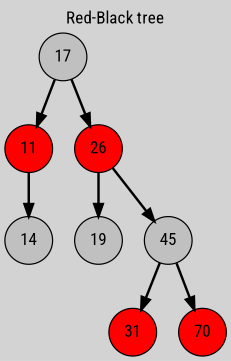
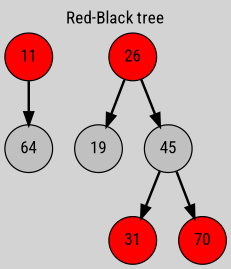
node "17": removed
node "14": label "14" -> "64"
